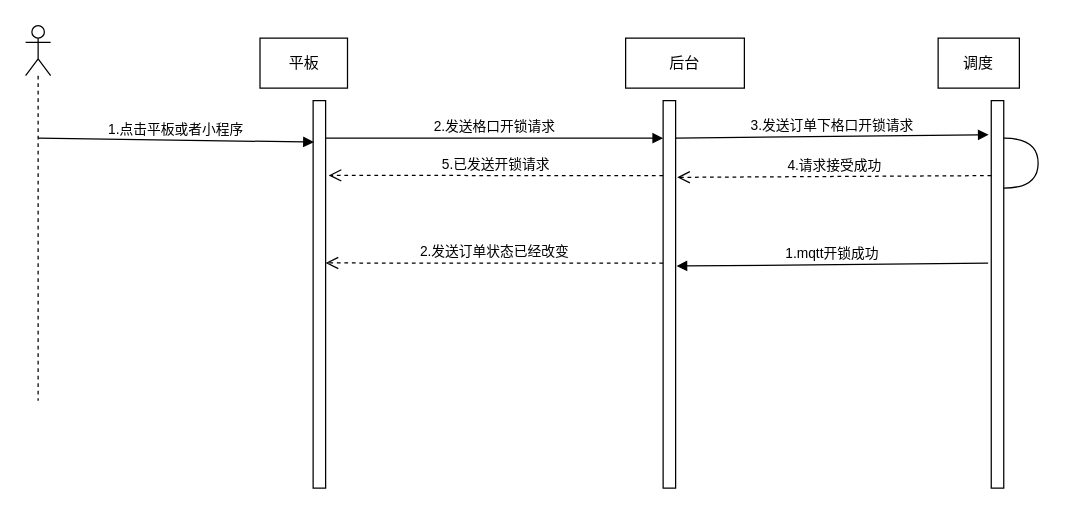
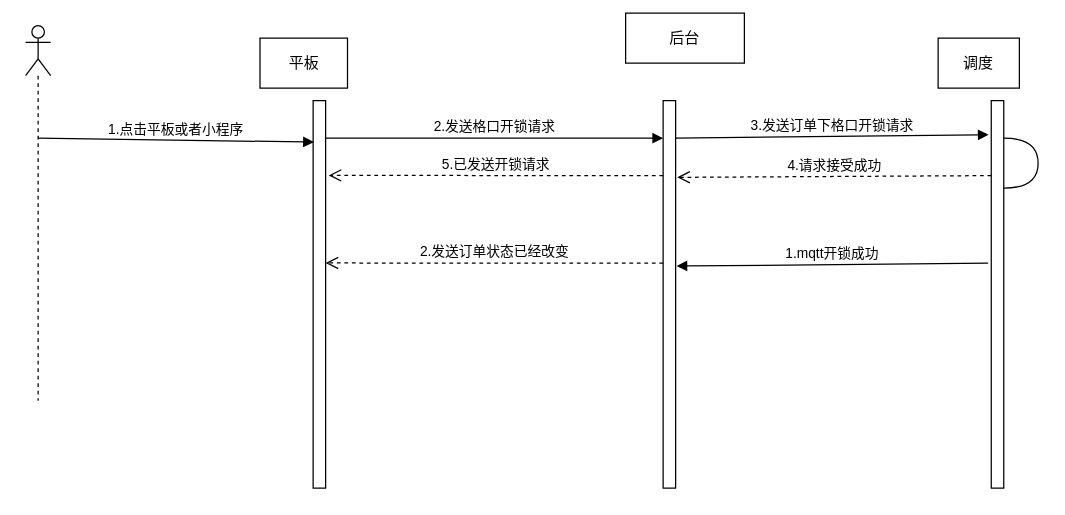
node "后台": moved (685, 63) -> (685, 38)
